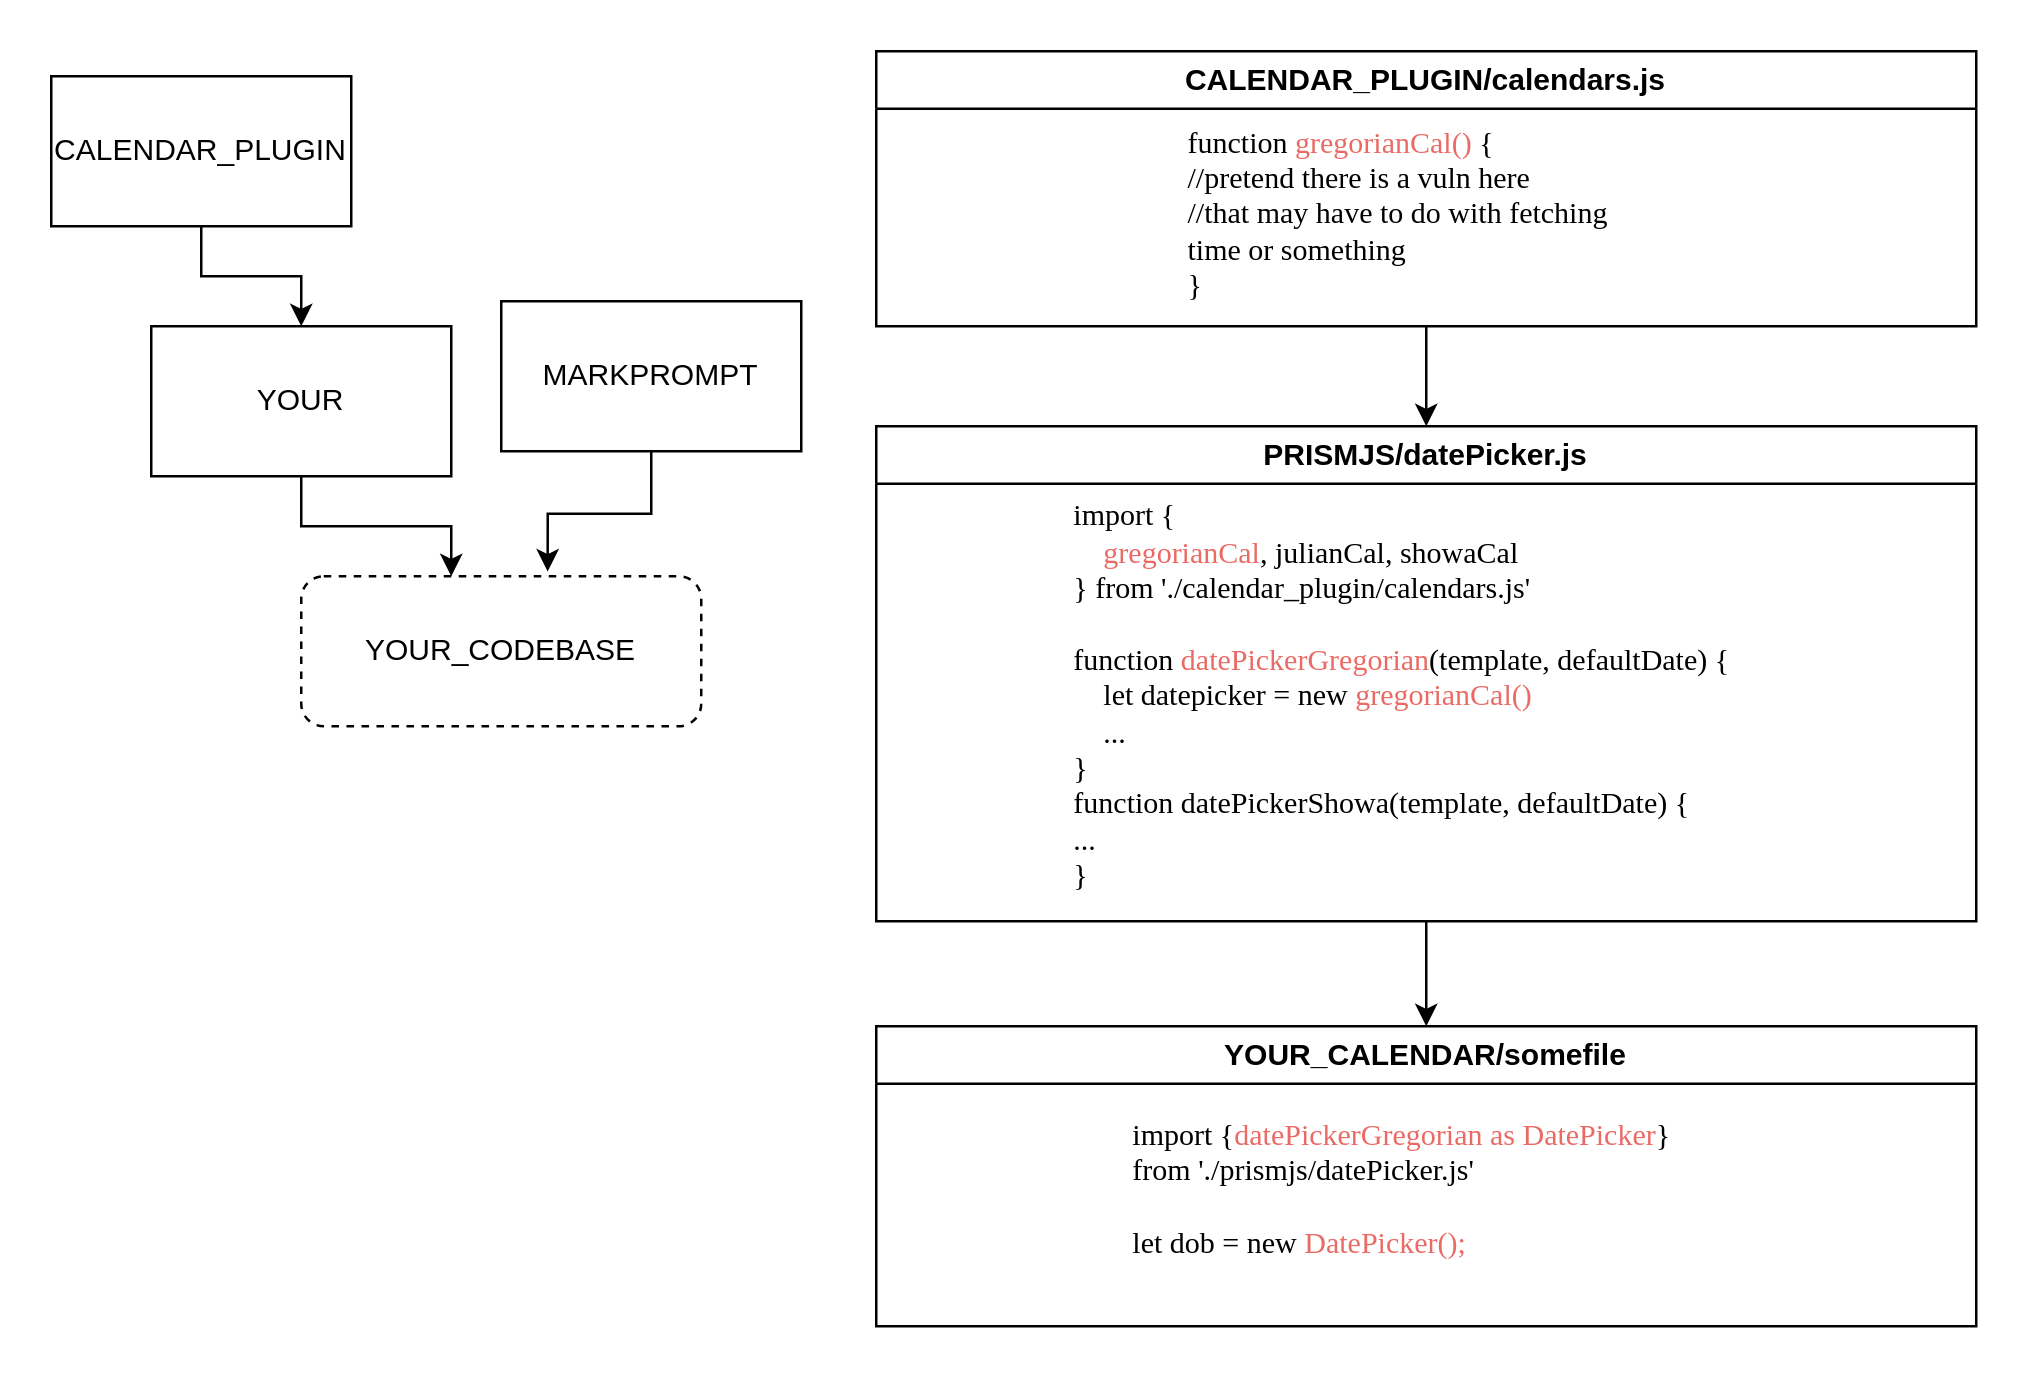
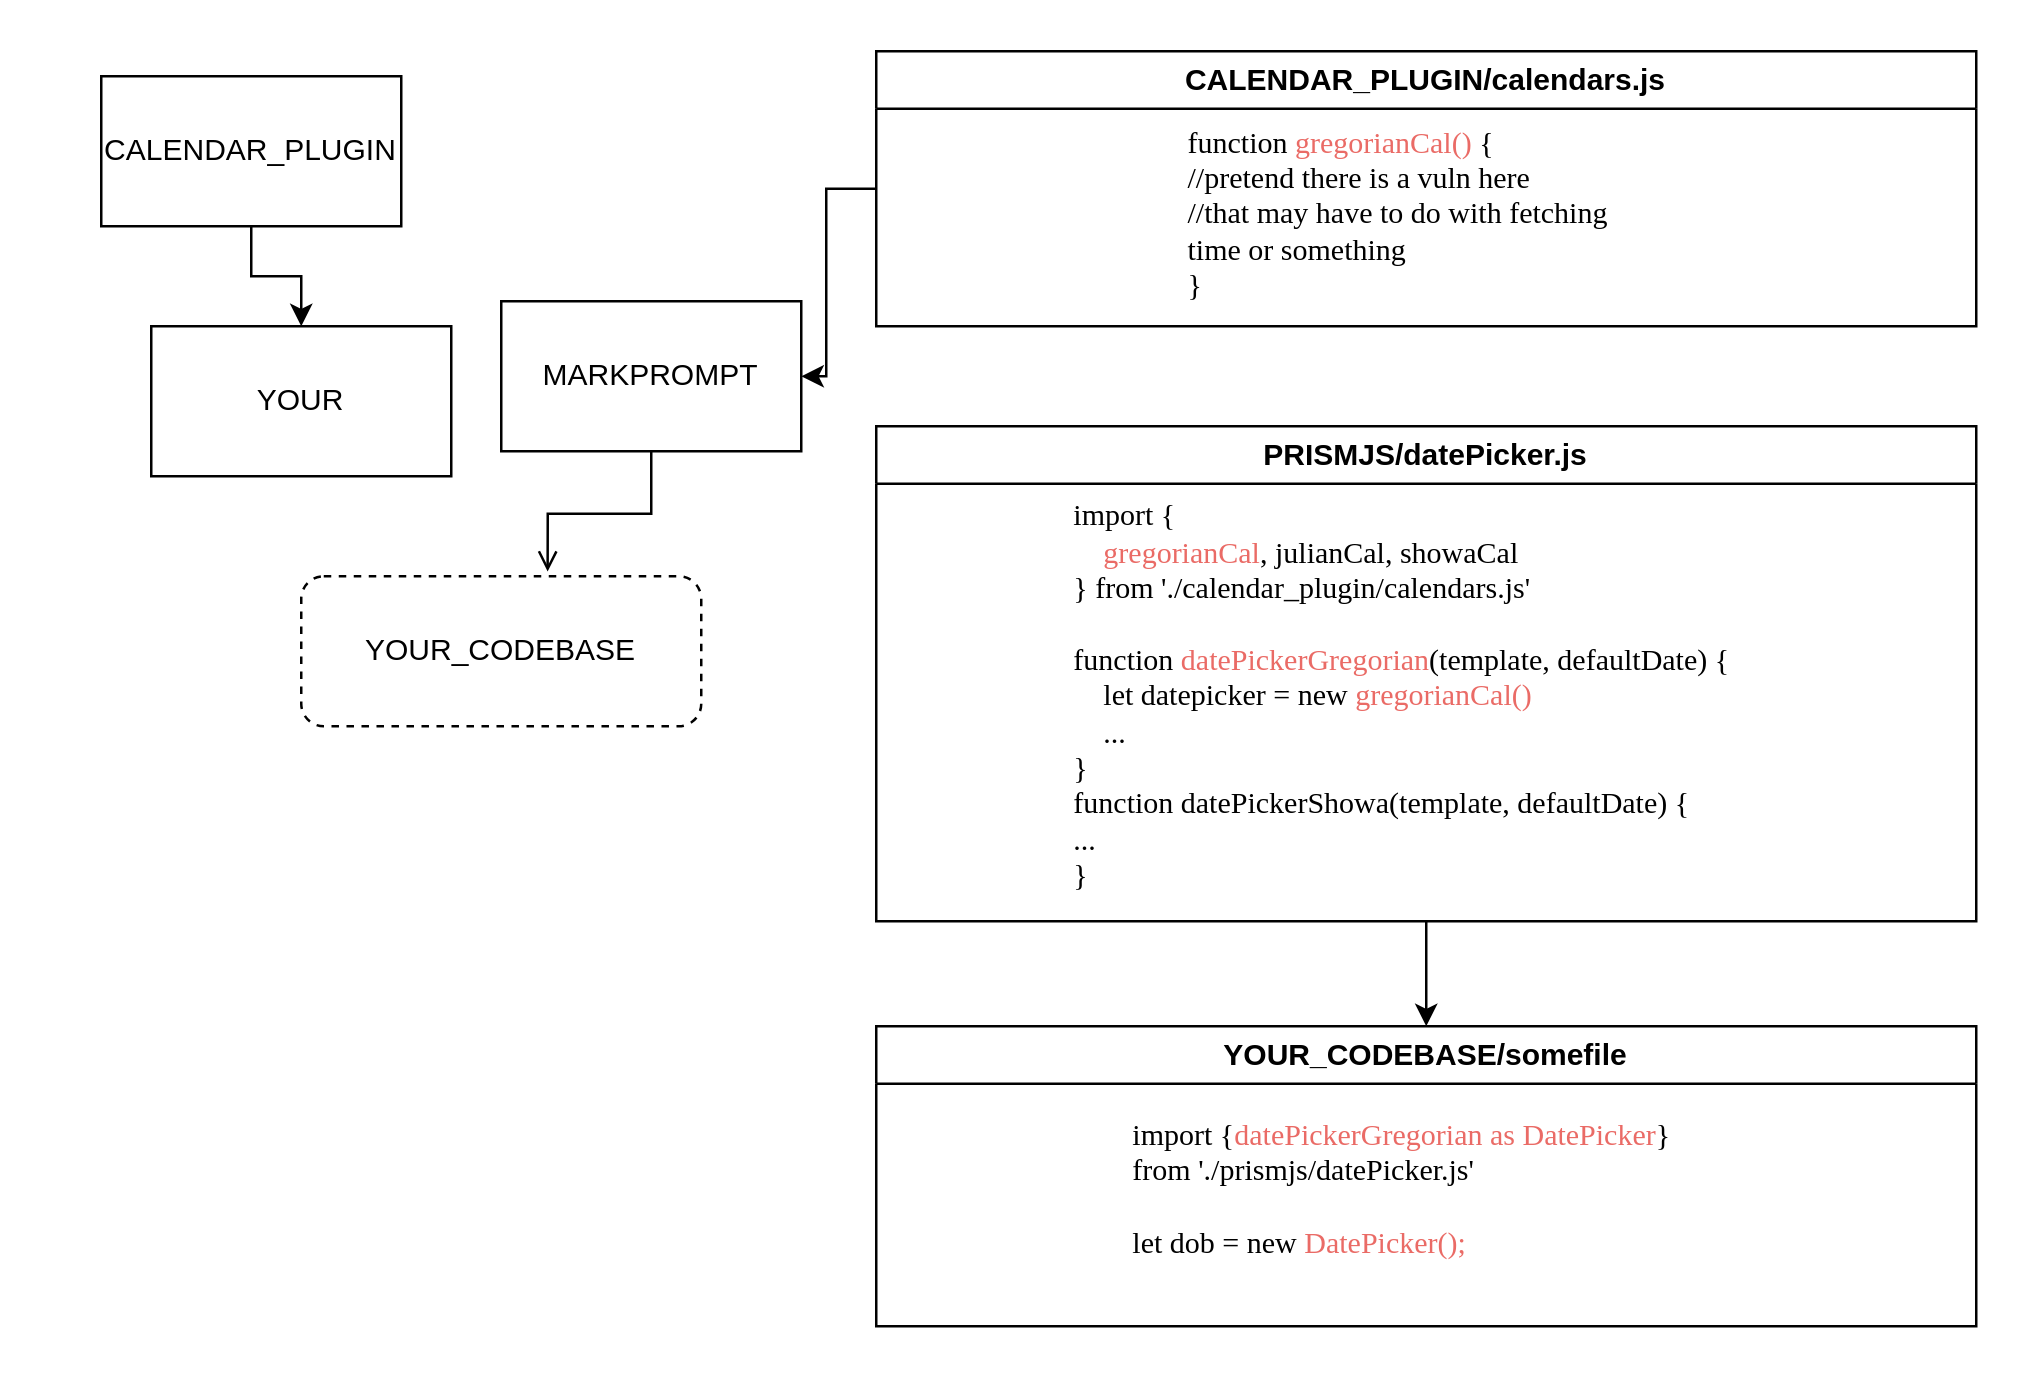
node "CALENDAR_PLUGIN": moved (201, 151) -> (251, 151)
edge "CALENDAR_PLUGIN/calendars.js" -> "PRISMJS/datePicker.js": now "CALENDAR_PLUGIN/calendars.js" -> "MARKPROMPT"
edge "YOUR" -> "YOUR_CODEBASE": removed
edge "MARKPROMPT" -> "YOUR_CODEBASE": arrowhead classic -> open
node "YOUR_CALENDAR/somefile": label "YOUR_CALENDAR/somefile" -> "YOUR_CODEBASE/somefile"
